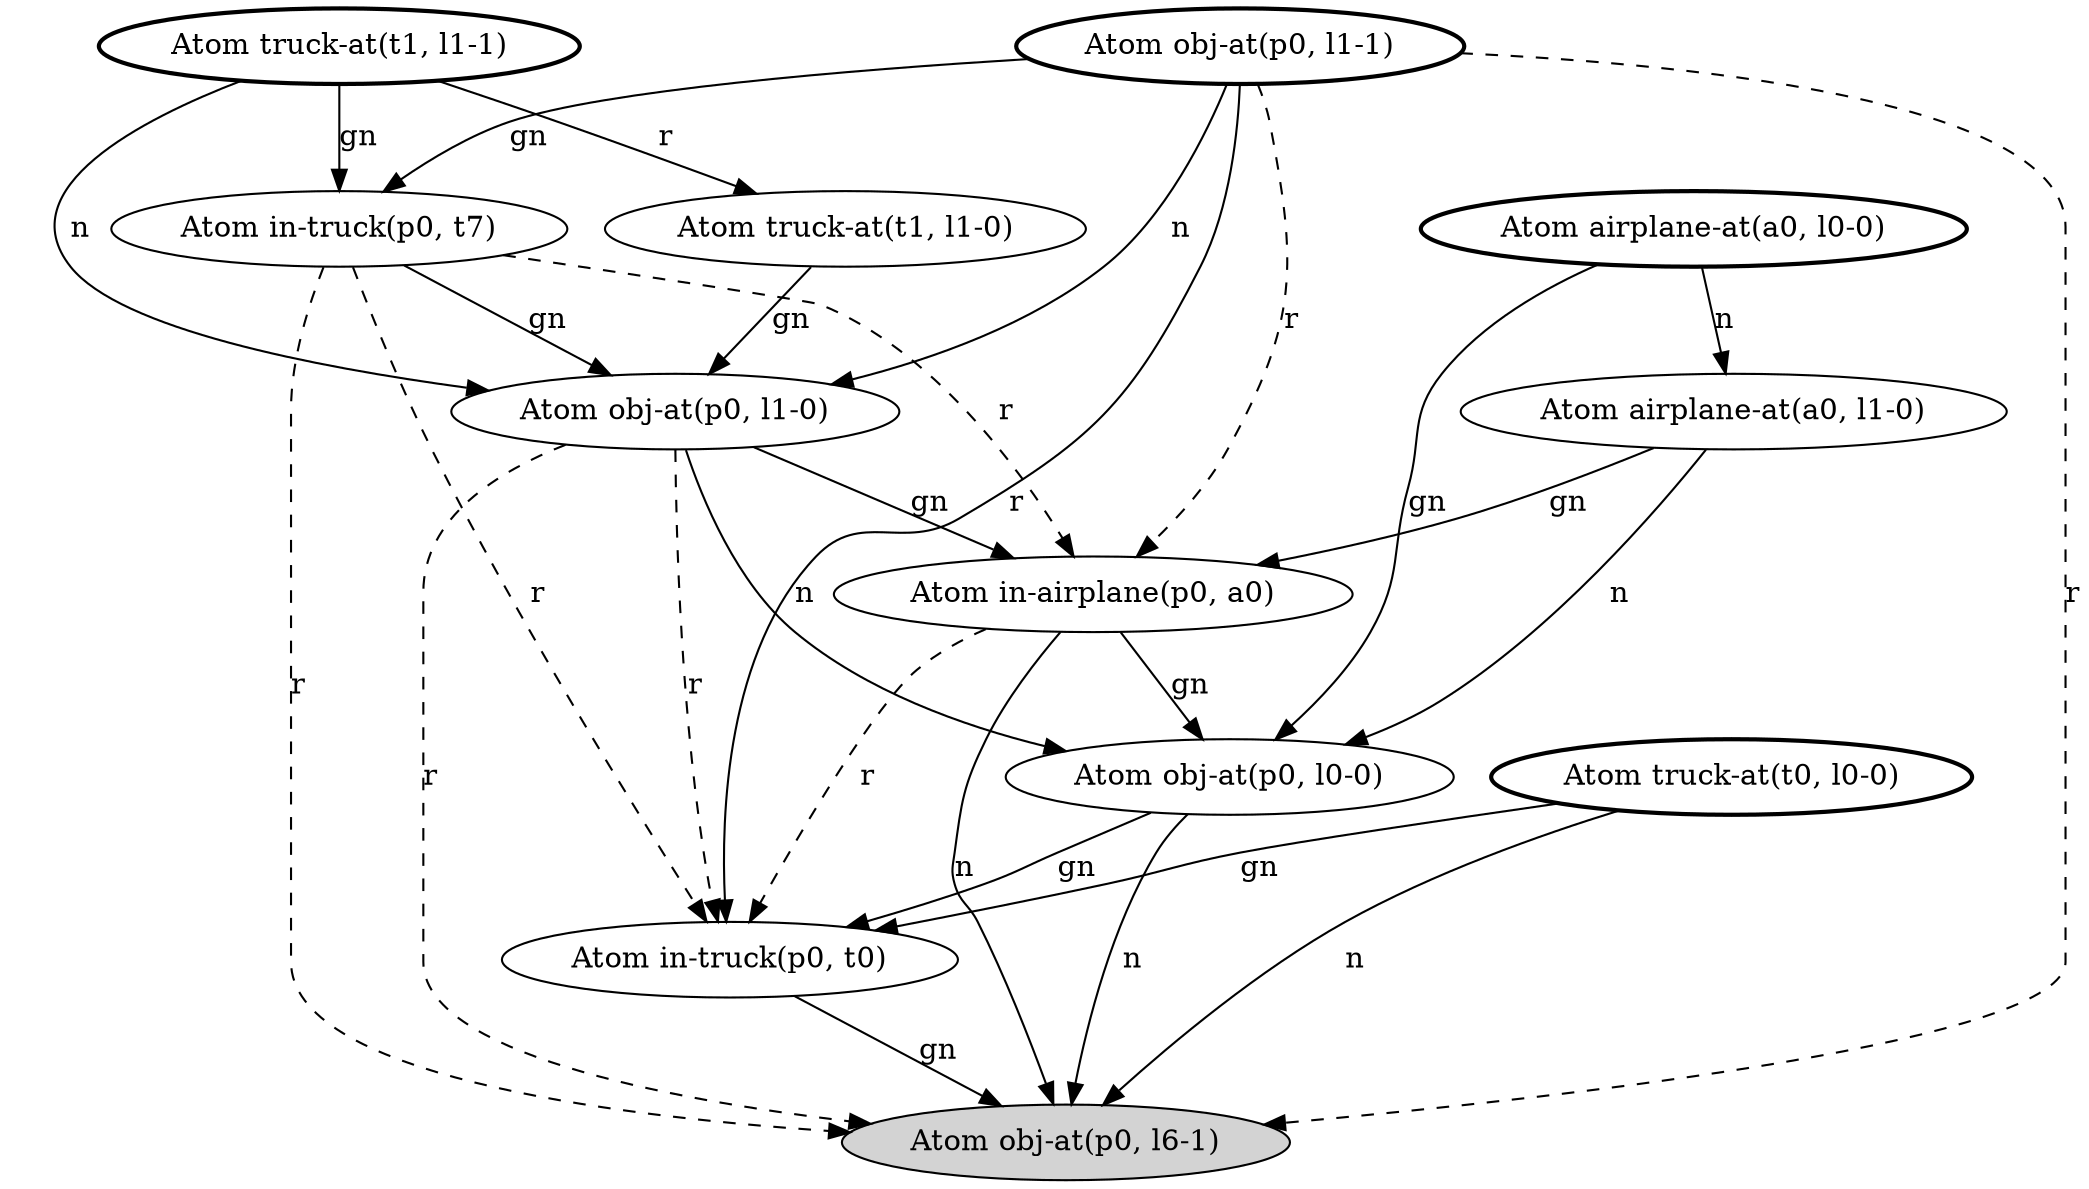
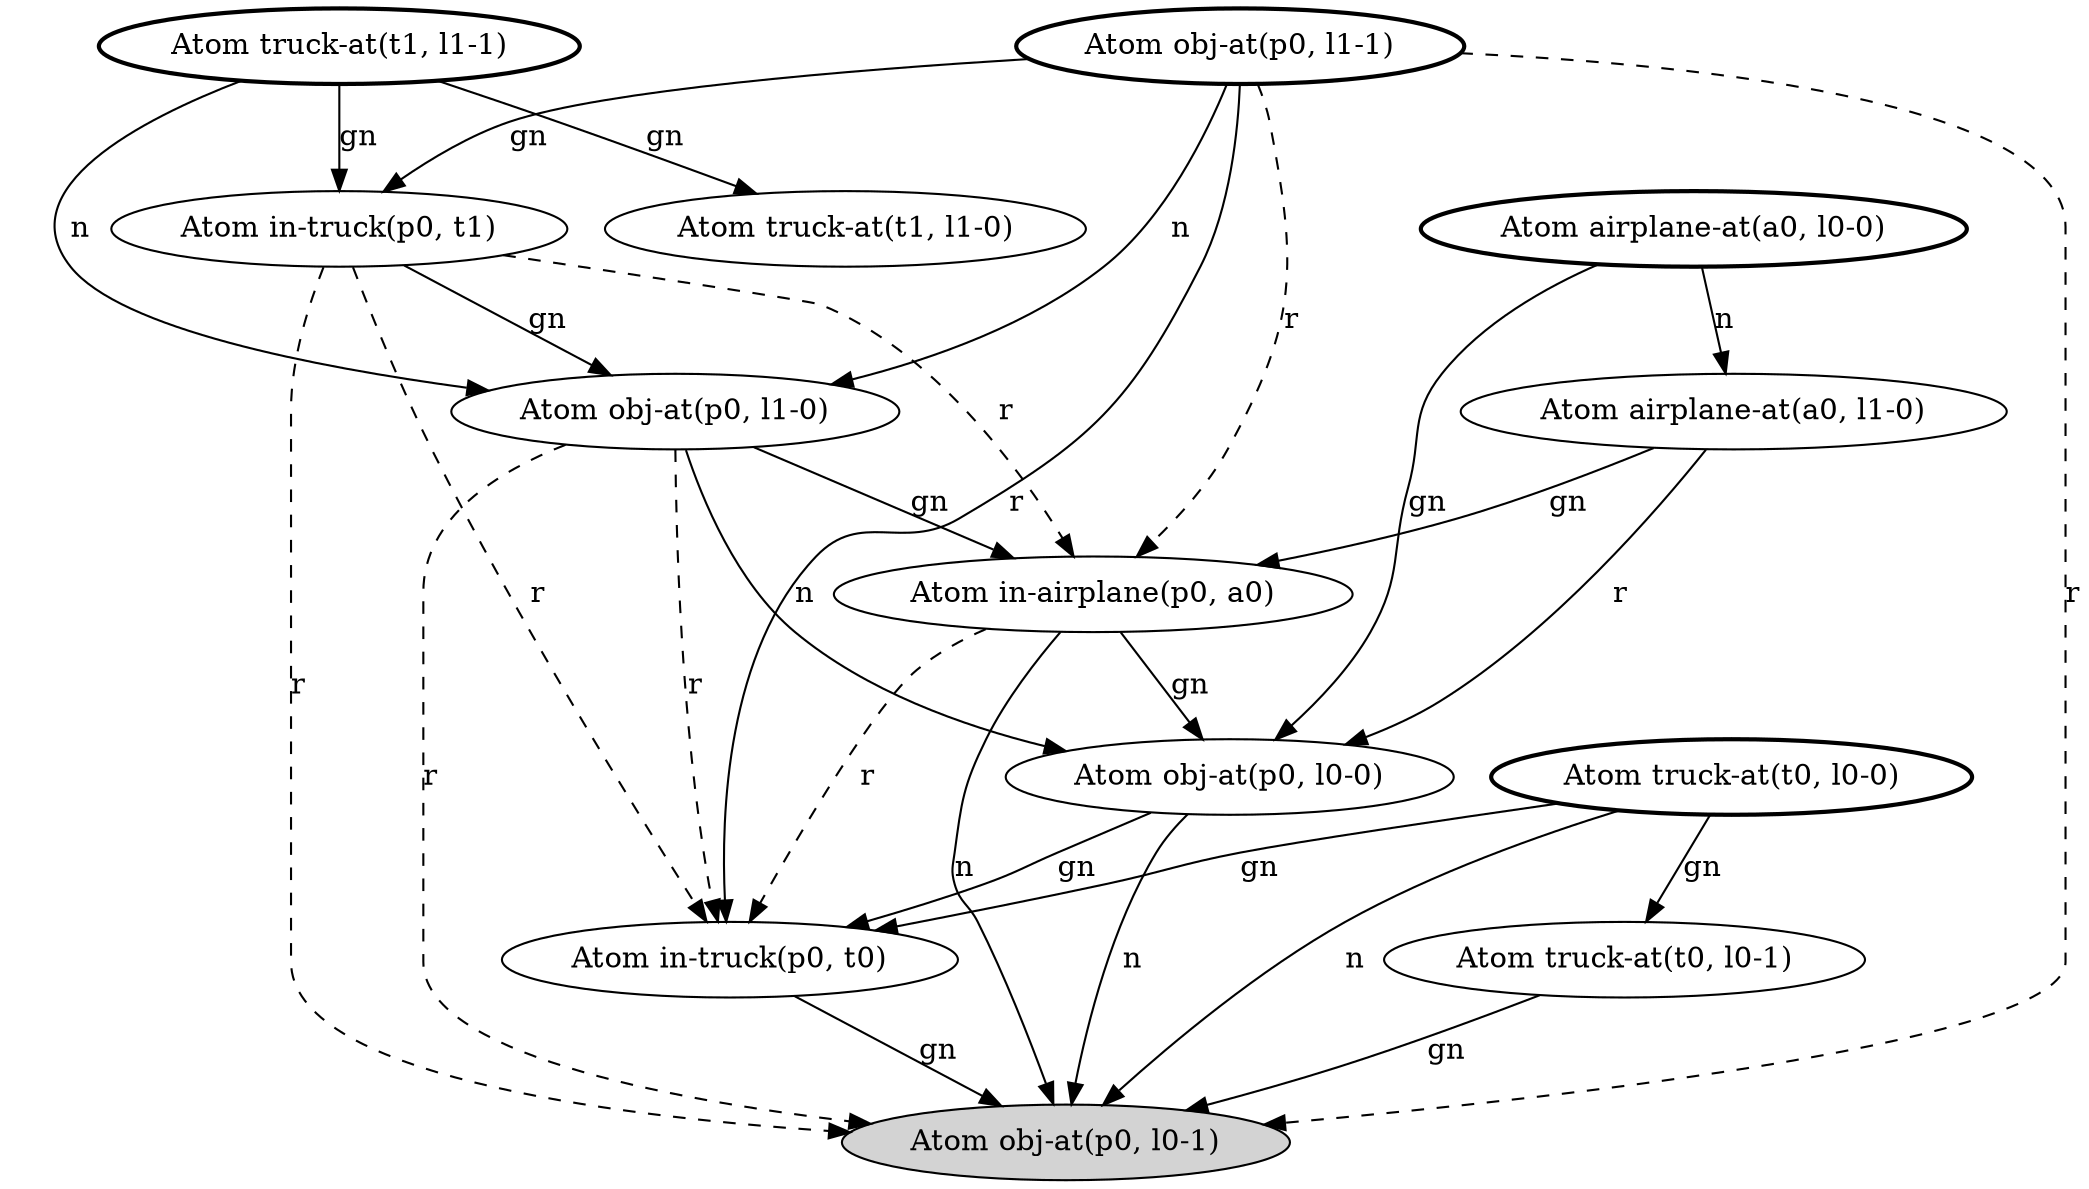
edge "Atom truck-at(t1, l1-1)" -> "Atom truck-at(t1, l1-0)": label "r" -> "gn"
node "Atom in-truck(p0, t7)": label "Atom in-truck(p0, t7)" -> "Atom in-truck(p0, t1)"
edge "Atom truck-at(t1, l1-0)" -> "Atom obj-at(p0, l1-0)": removed, label "gn"
edge "Atom airplane-at(a0, l1-0)" -> "Atom obj-at(p0, l0-0)": label "n" -> "r"
node "Atom truck-at(t0, l0-1)": added
node "Atom obj-at(p0, l6-1)": label "Atom obj-at(p0, l6-1)" -> "Atom obj-at(p0, l0-1)"
